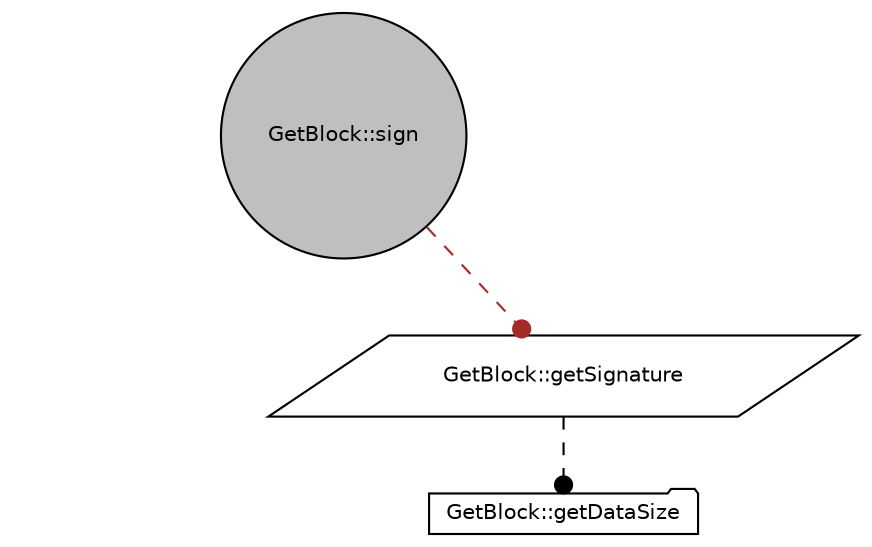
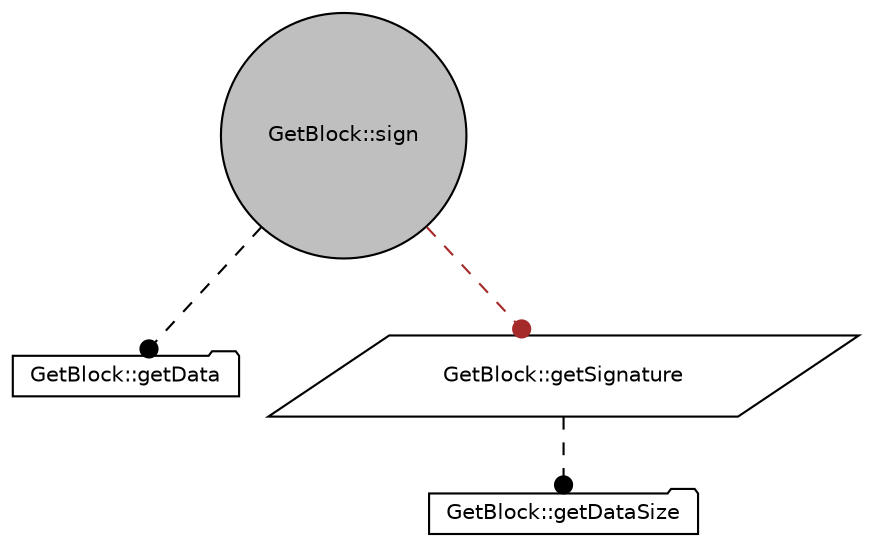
node "GetBlock::getData": added
